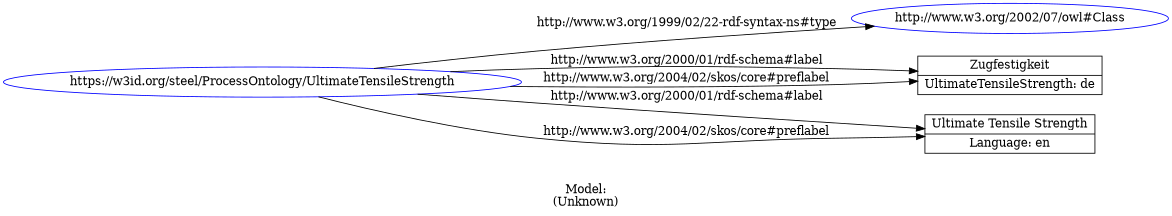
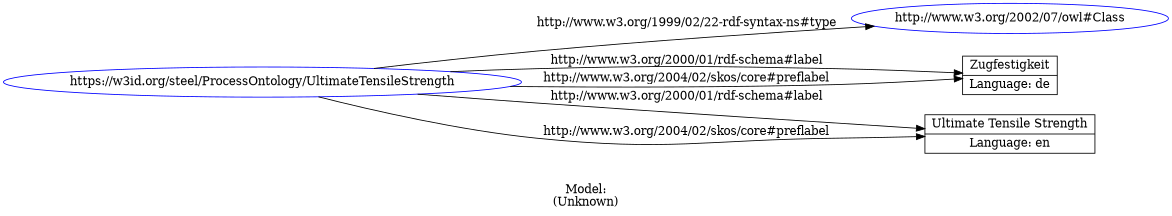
node "Zugfestigkeit": text "UltimateTensileStrength: de" -> "Language: de"
